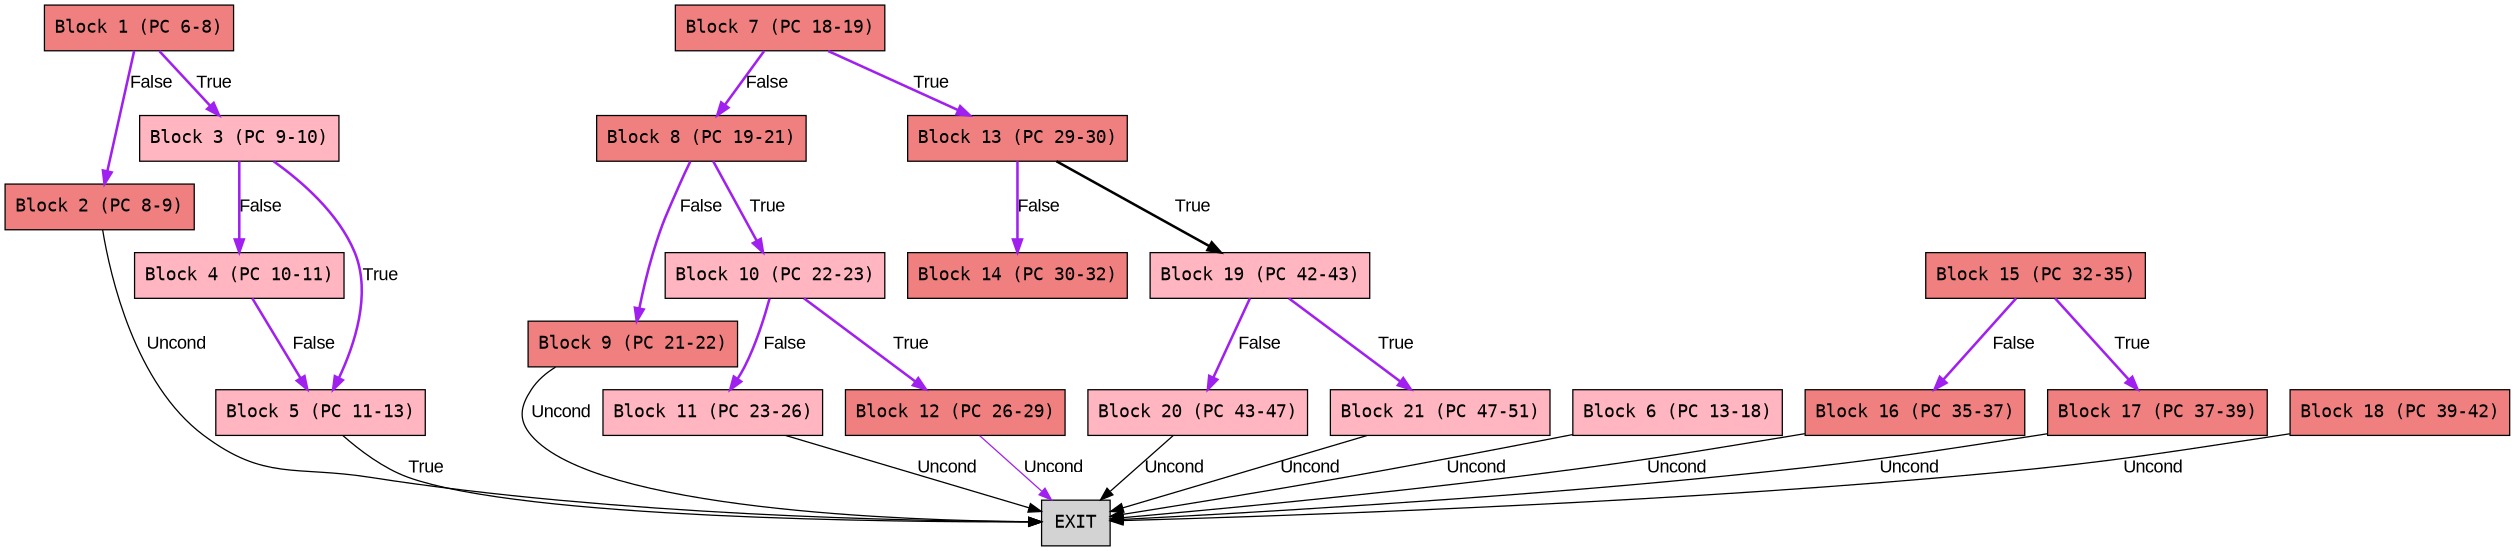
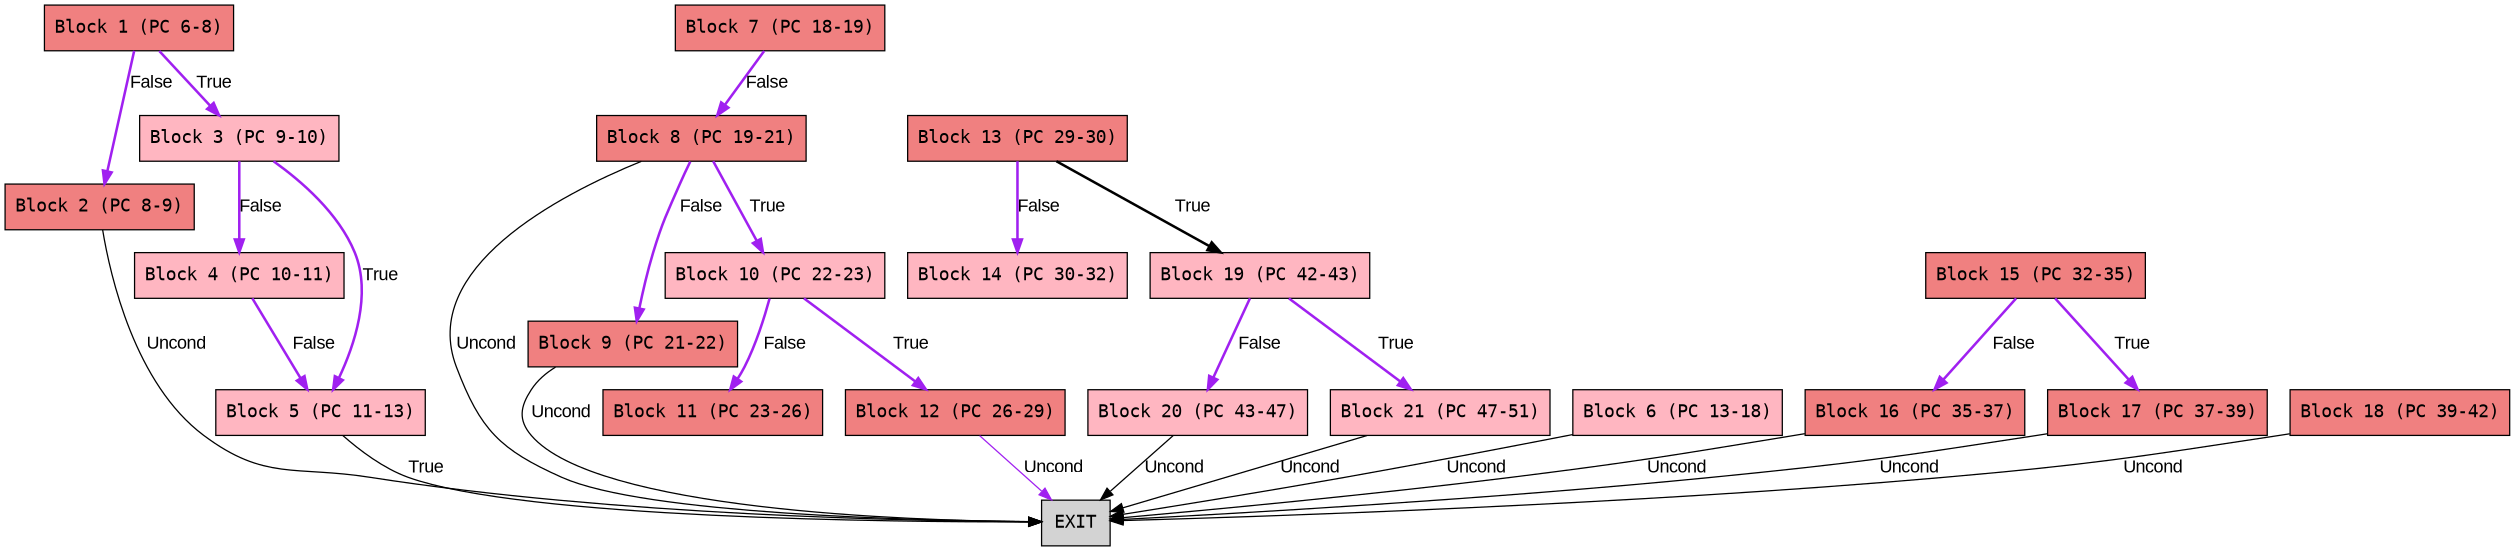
edge "Block 7 (PC 18-19)" -> "Block 13 (PC 29-30)": removed, label "True"
node "Block 14 (PC 30-32)": fillcolor lightcoral -> lightpink
node "Block 11 (PC 23-26)": fillcolor lightpink -> lightcoral
edge "Block 11 (PC 23-26)" -> "EXIT": now "Block 8 (PC 19-21)" -> "EXIT"
